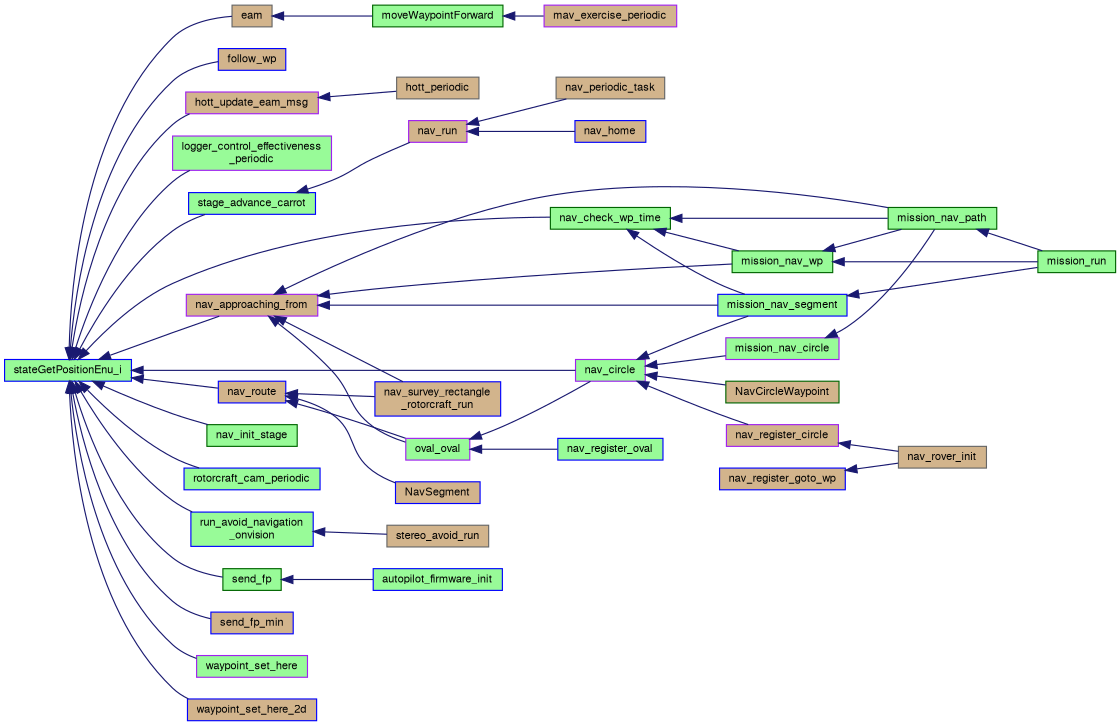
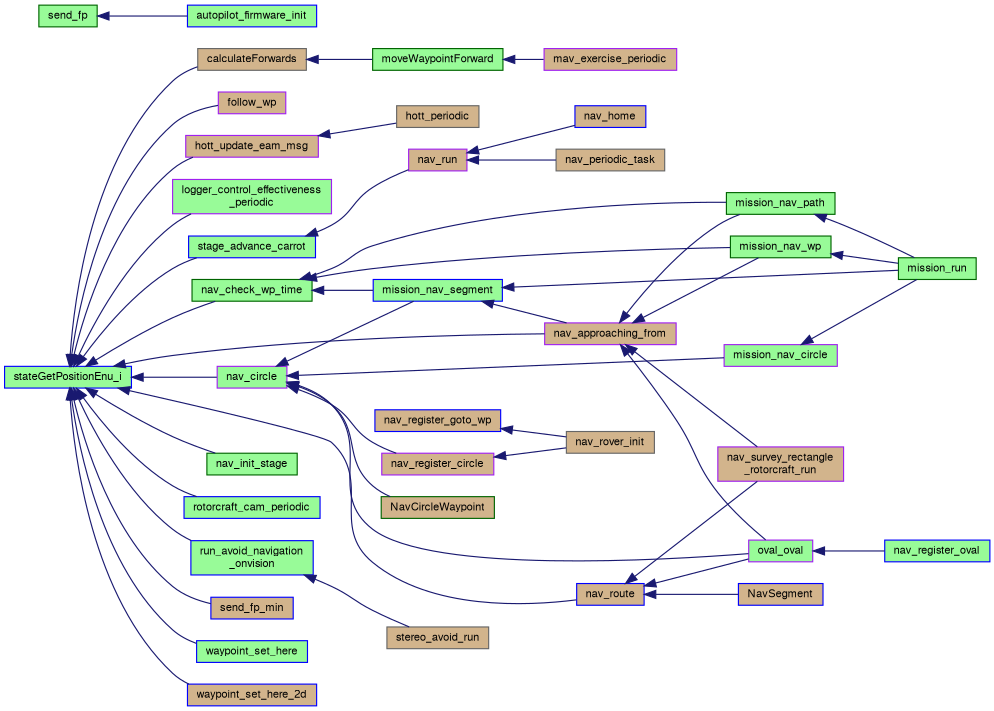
node "eam": label "eam" -> "calculateForwards"
node "follow_wp": color blue -> purple
edge "mission_nav_path" -> "mission_nav_wp": removed
edge "mission_nav_path" -> "mission_nav_circle": now "mission_run" -> "mission_nav_circle"
edge "mission_nav_segment" -> "nav_approaching_from": reversed
node "nav_survey_rectangle _rotorcraft_run": color blue -> purple
edge "nav_circle" -> "oval_oval": reversed
edge "send_fp" -> "stateGetPositionEnu_i": removed
node "waypoint_set_here": color purple -> blue
